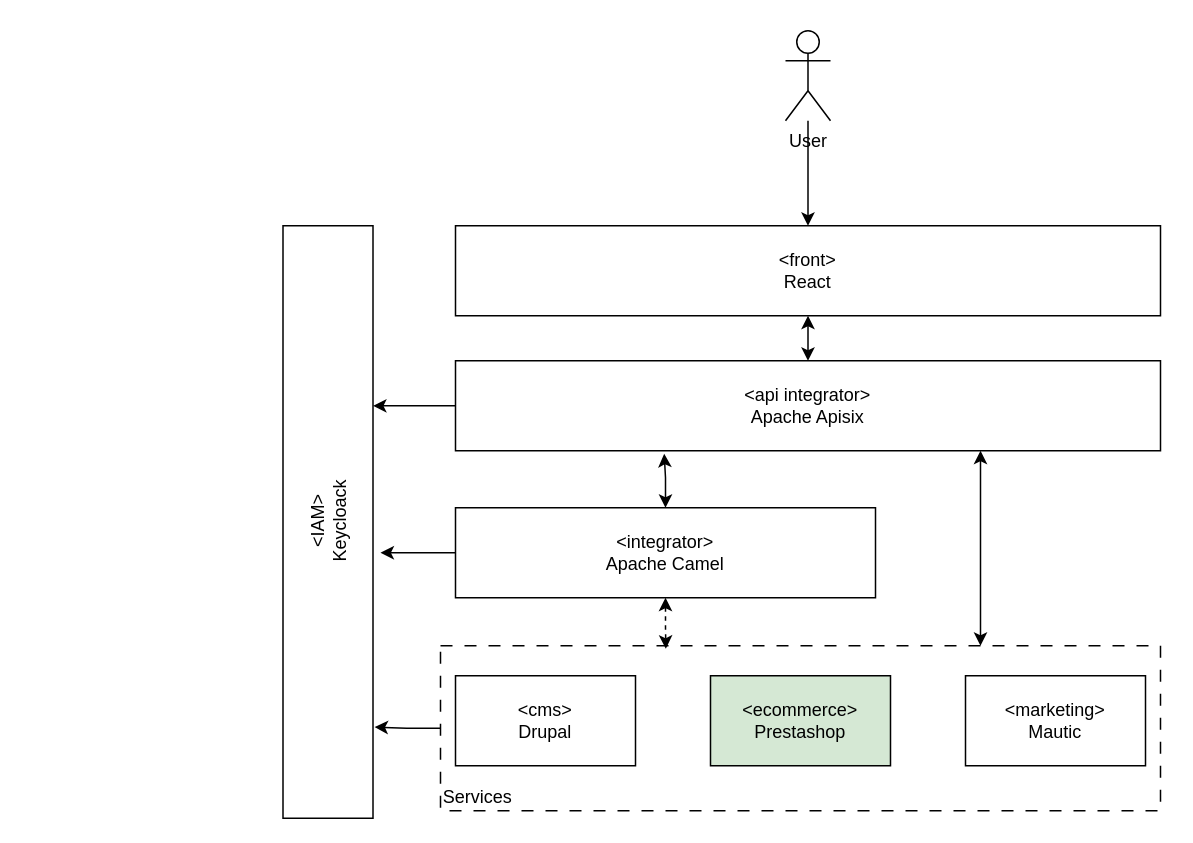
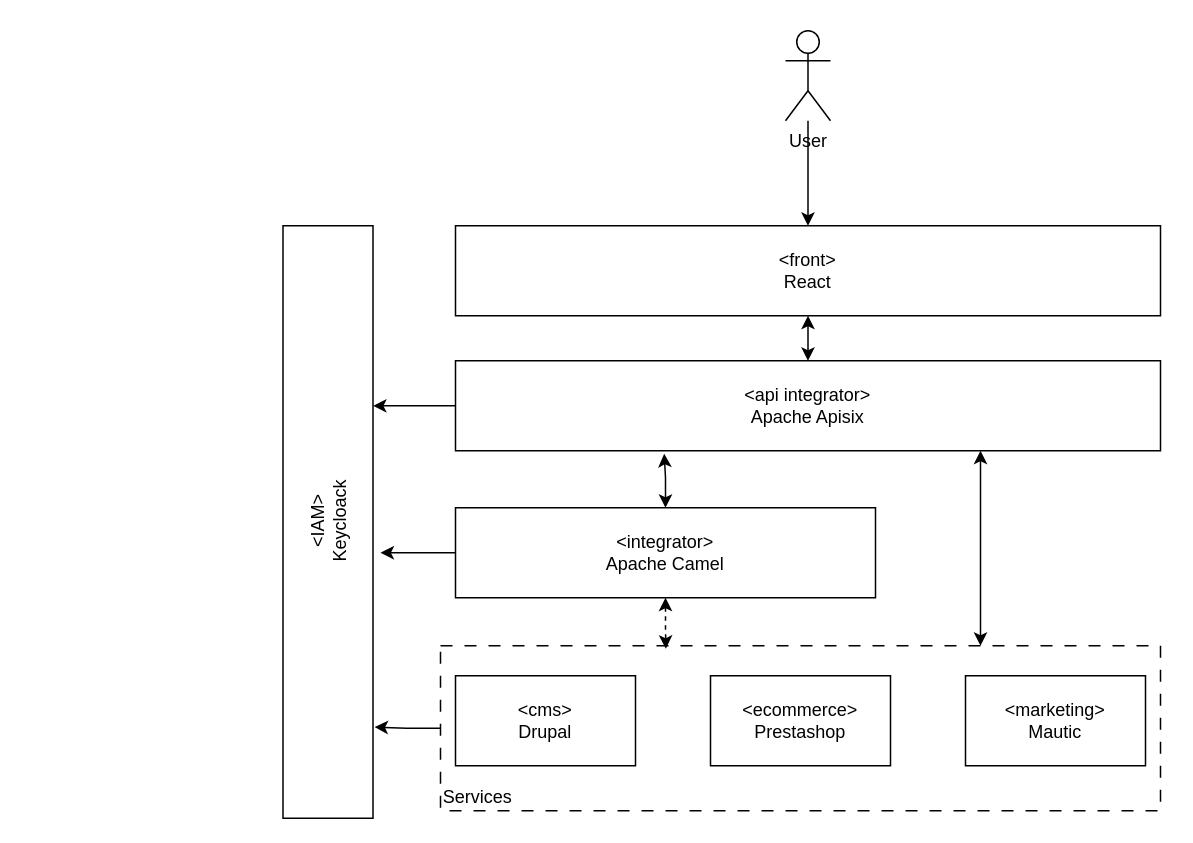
node "<ecommerce> Prestashop": fillcolor #d5e8d4 -> #ffffff
